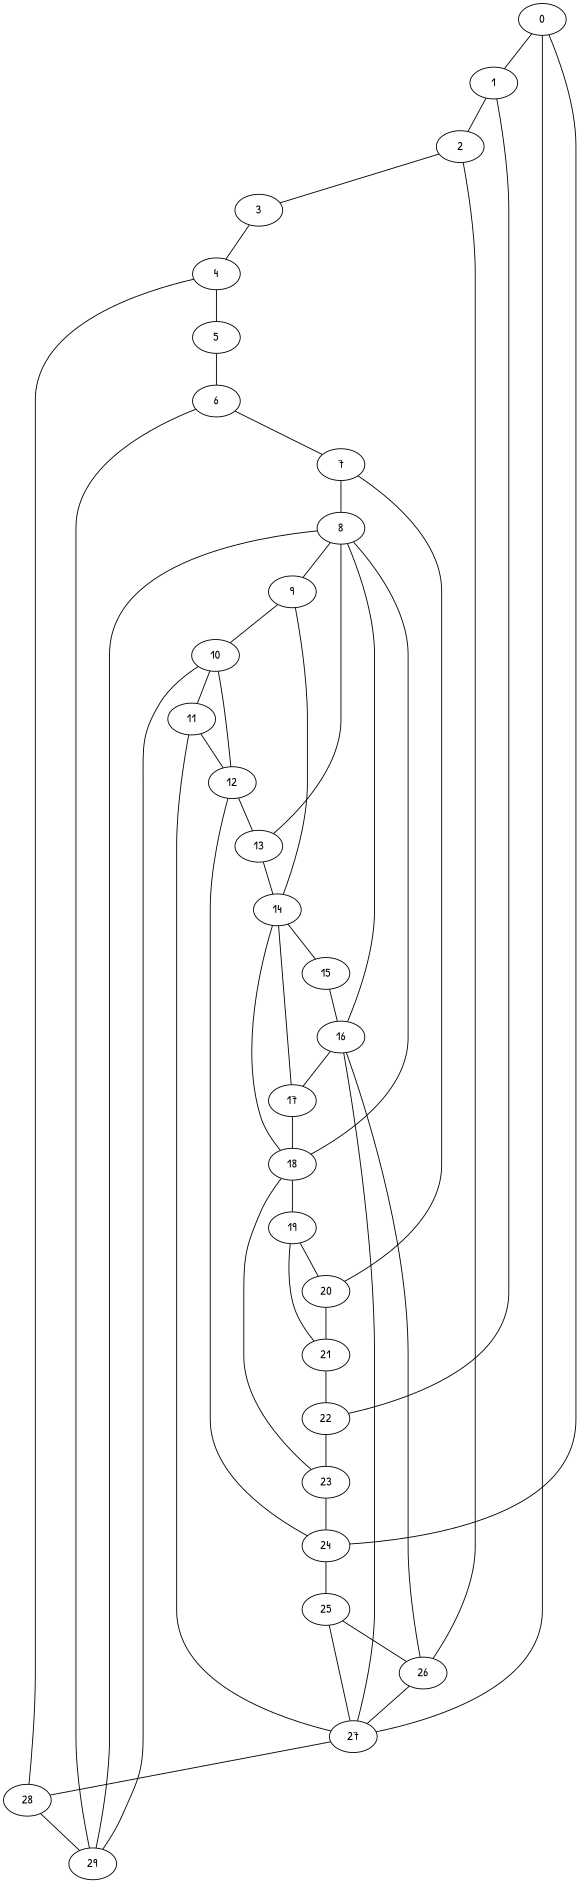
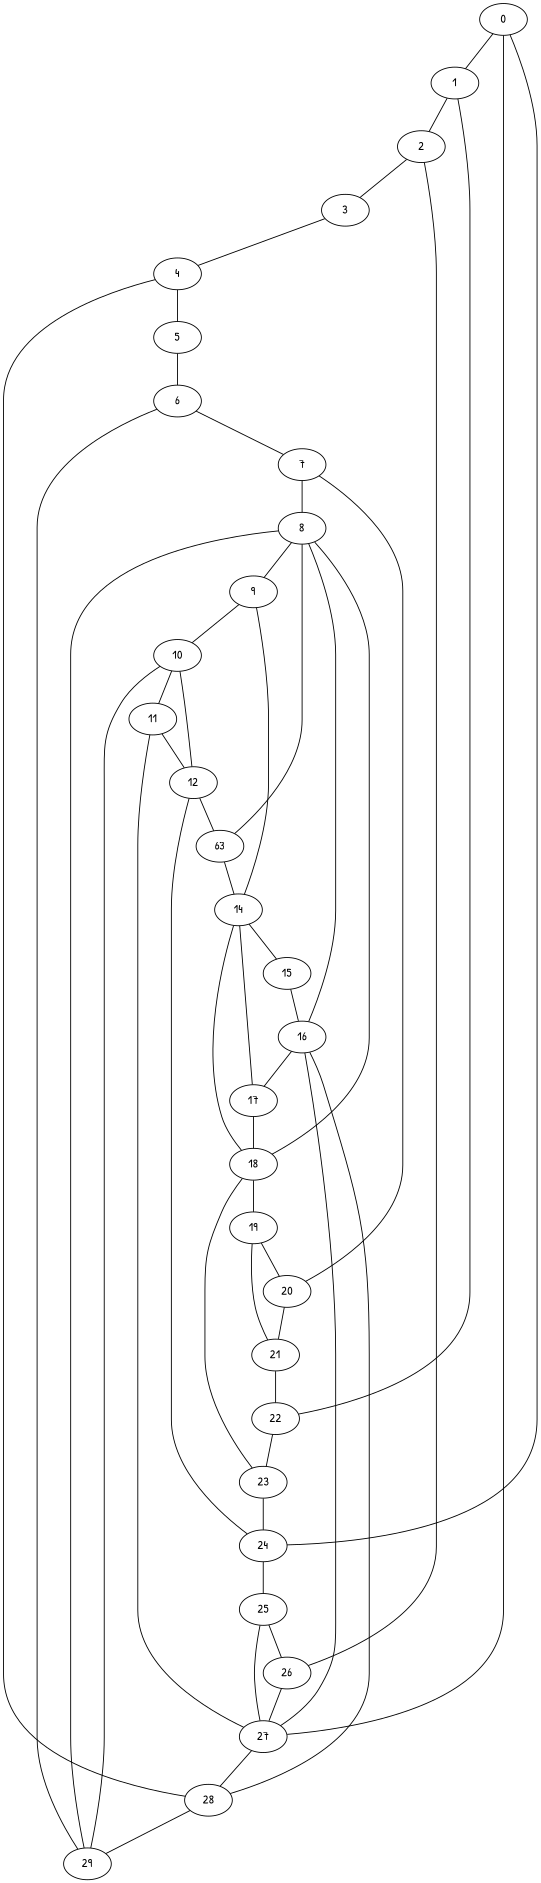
node "13": label "13" -> "63"
edge "16" -- "26": now "16" -- "28"
